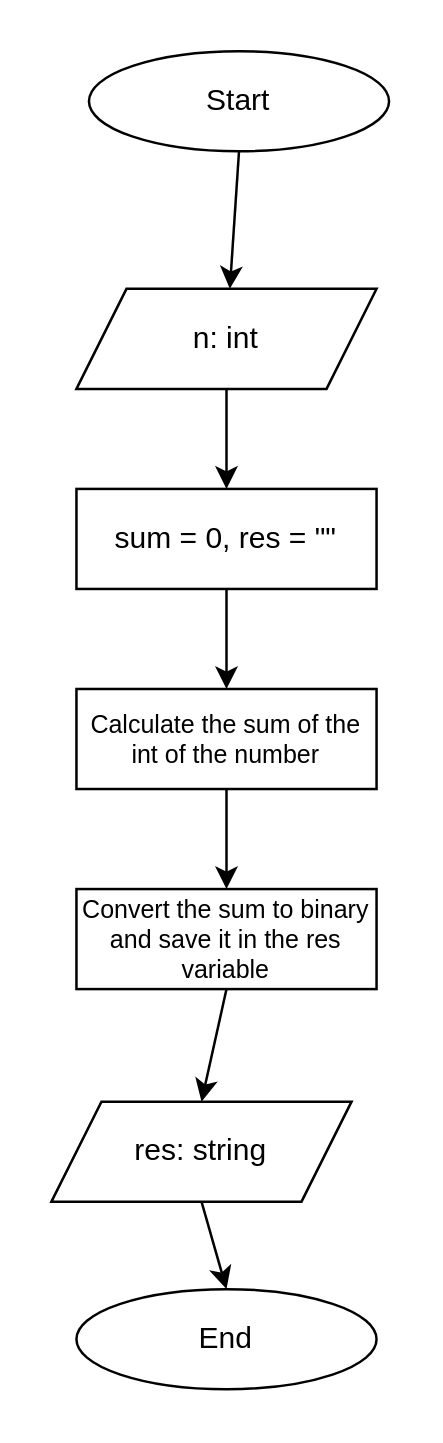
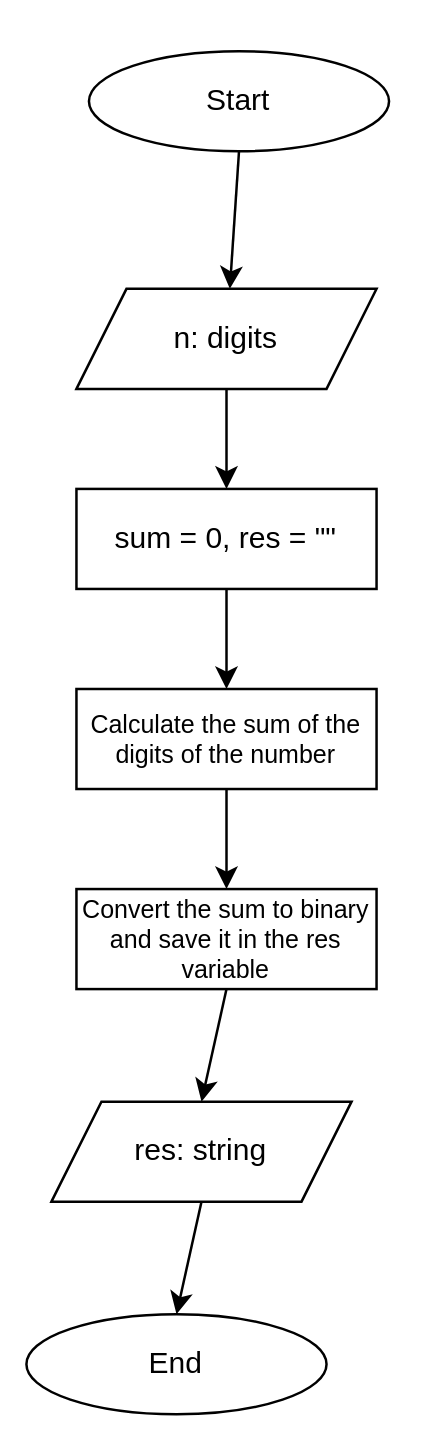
node "n: int": label "n: int" -> "n: digits"
node "Calculate the sum of the int of the number": label "Calculate the sum of the int of the number" -> "Calculate the sum of the digits of the number"
node "End": moved (226, 1339) -> (176, 1364)
